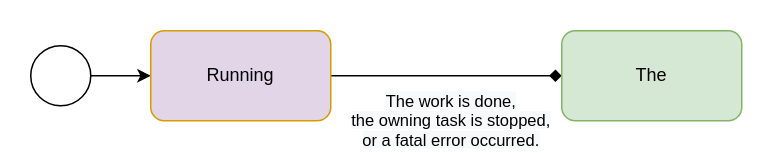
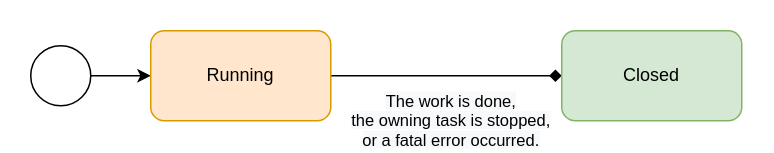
node "Running": fillcolor #e1d5e7 -> #ffe6cc
node "The": label "The" -> "Closed"
